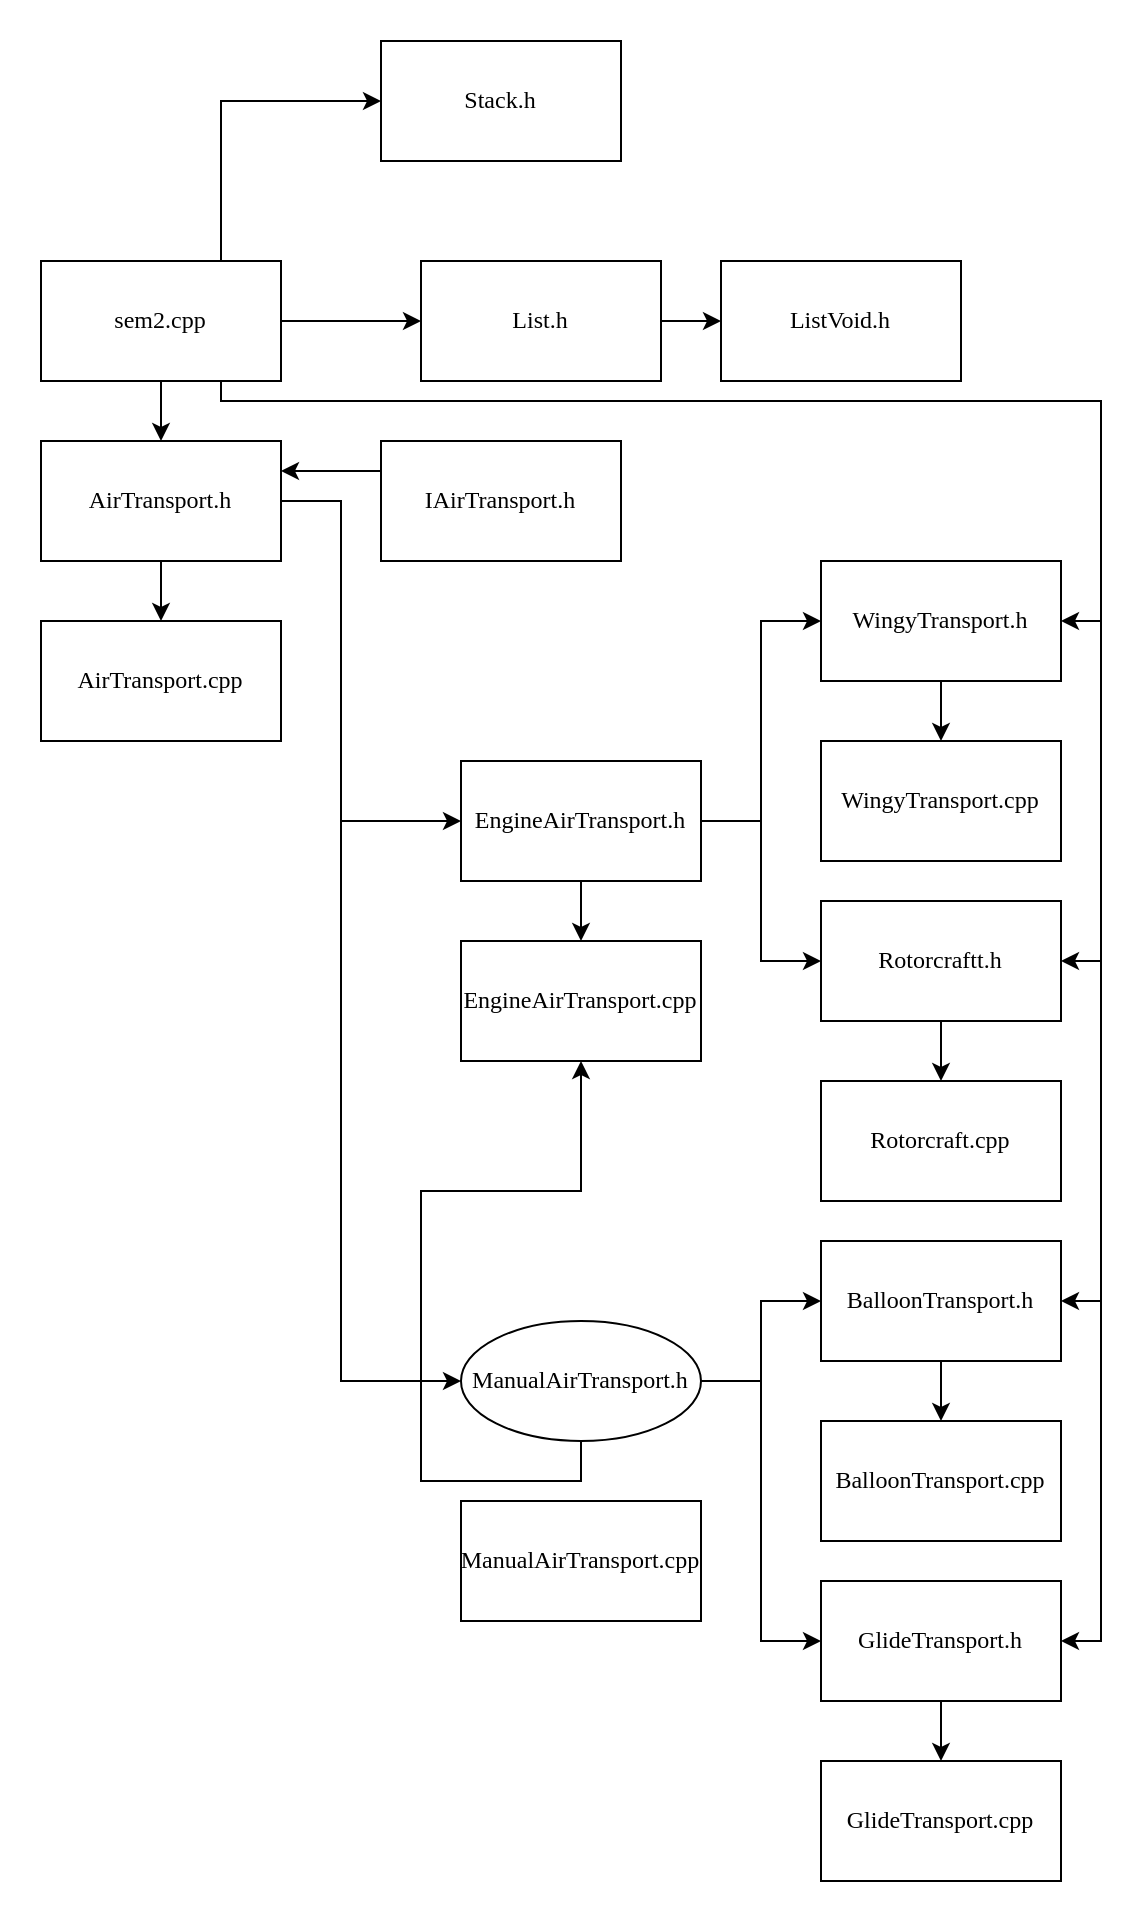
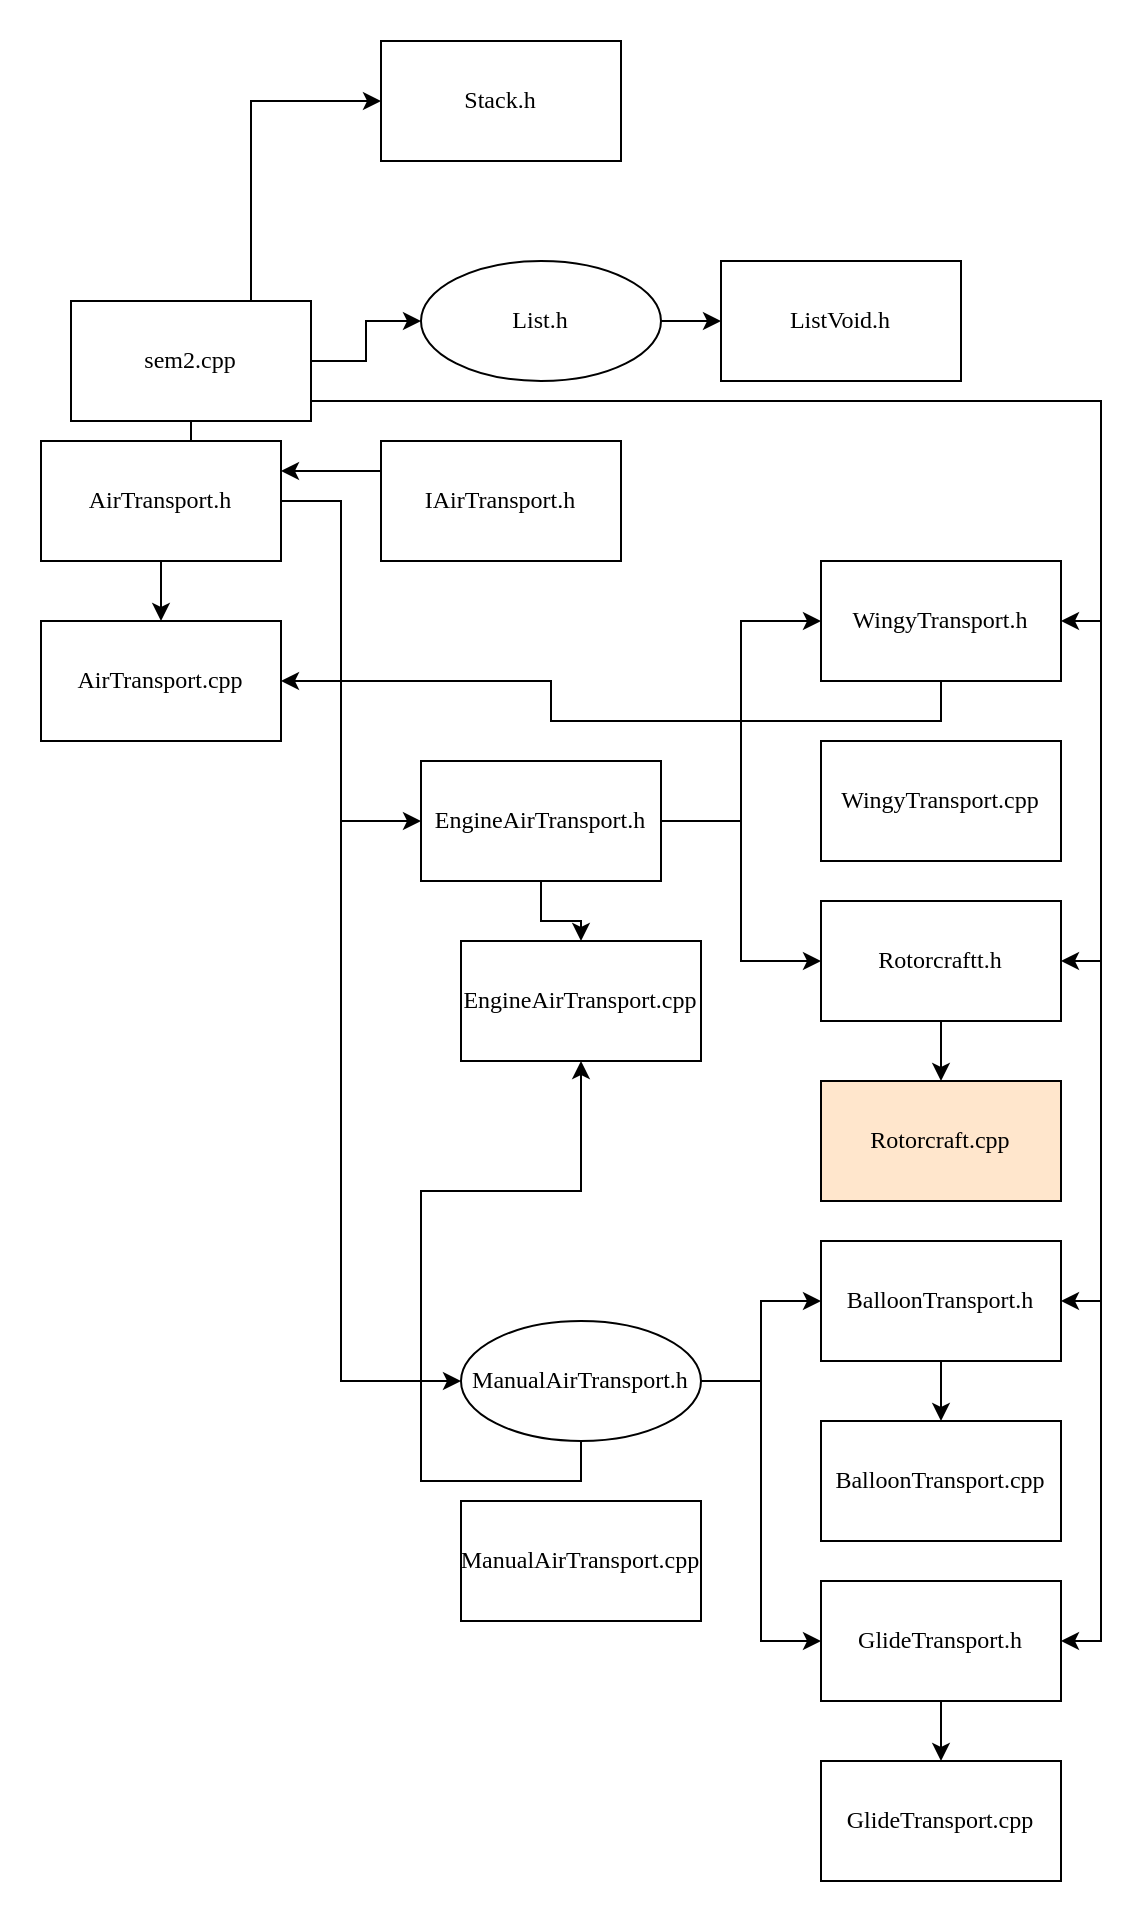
node "sem2.cpp": moved (161, 321) -> (191, 361)
node "List.h": shape rectangle -> ellipse
edge "WingyTransport.h" -> "WingyTransport.cpp": now "WingyTransport.h" -> "AirTransport.cpp"
node "EngineAirTransport.h": moved (581, 821) -> (541, 821)
node "Rotorcraft.cpp": fillcolor #ffffff -> #ffe6cc
